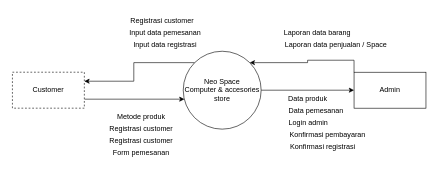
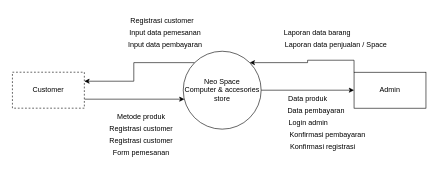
node "Input data registrasi": label "Input data registrasi" -> "Input data pembayaran"
node "Data pemesanan": label "Data pemesanan" -> "Data pembayaran"
